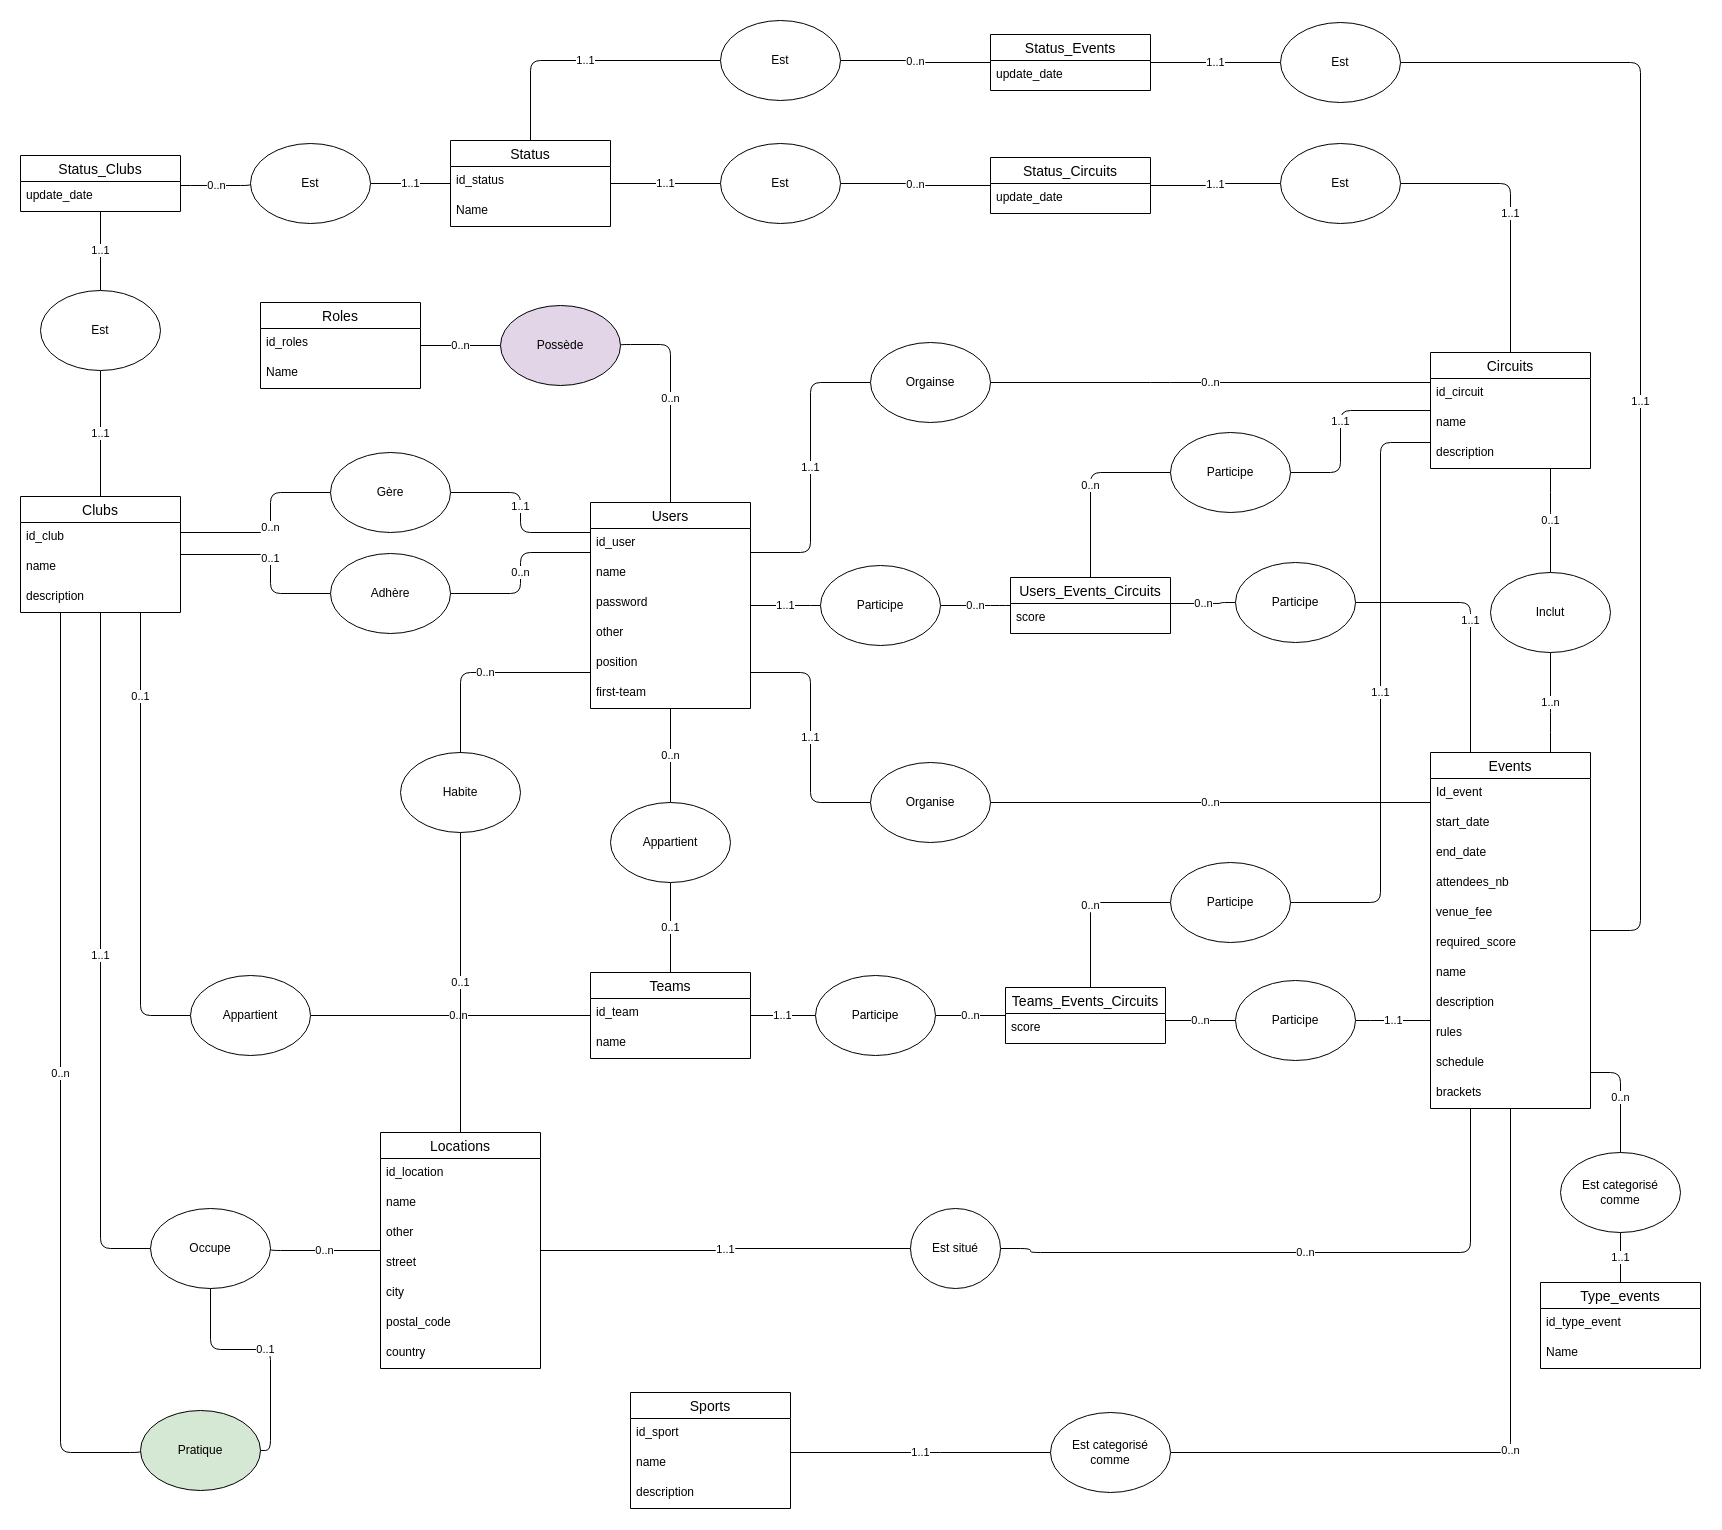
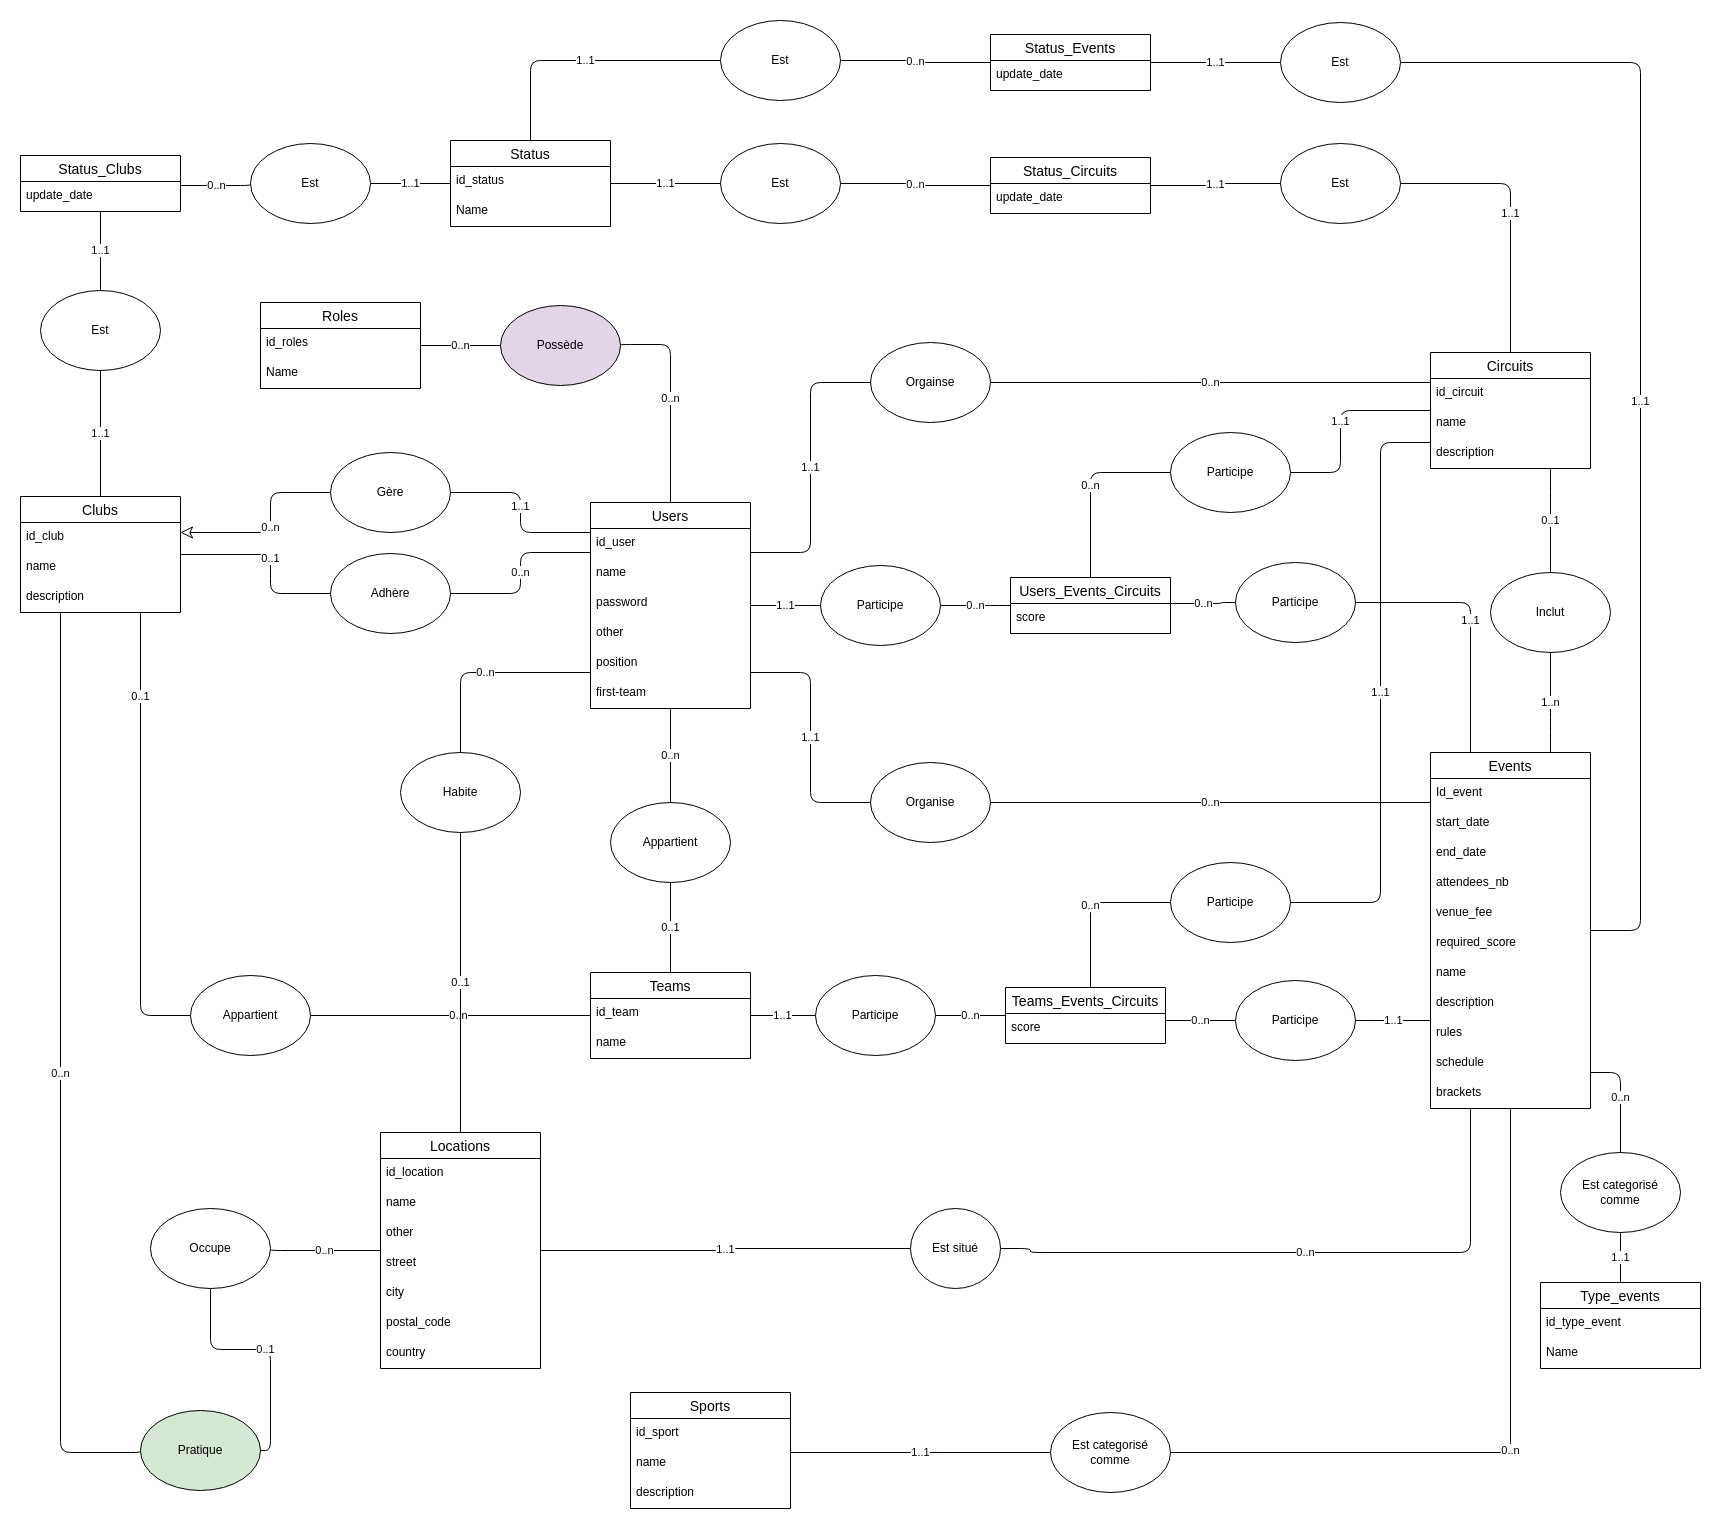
edge "Gère" -- "Clubs": arrowhead none -> classic
edge "Clubs" -- "Occupe": removed, label "1..1"
